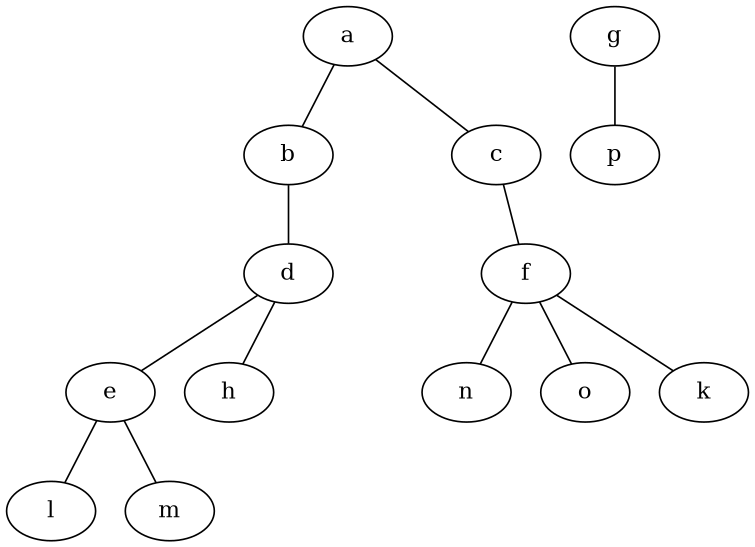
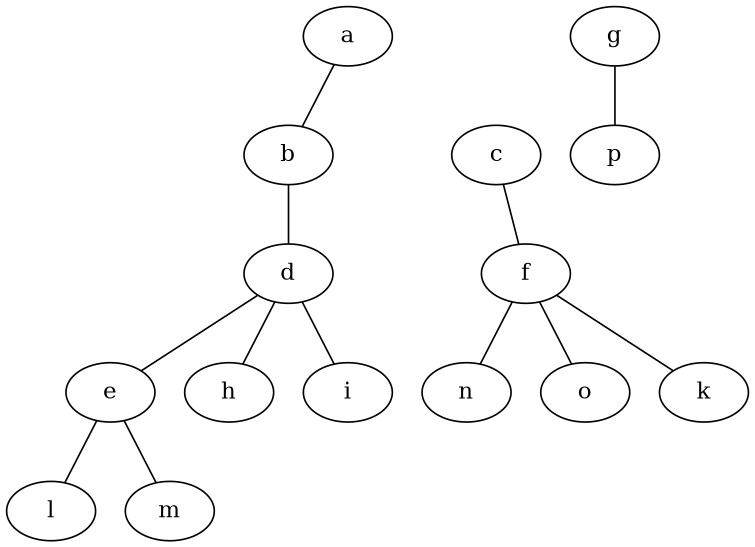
edge "a" -- "c": removed
node "i": added
